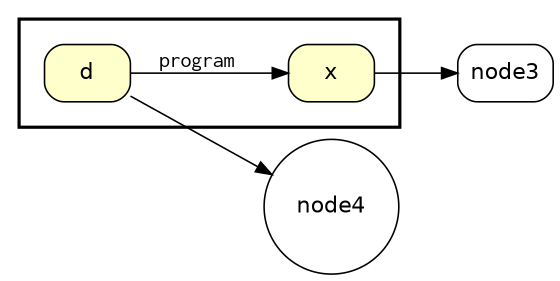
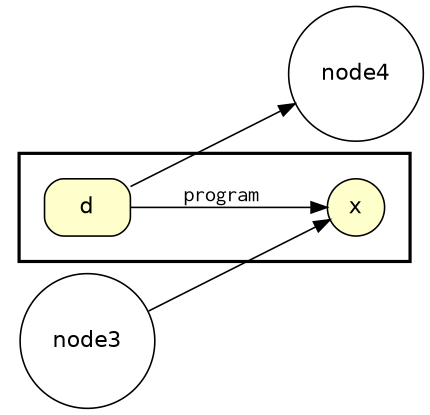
node "x": shape box -> circle
edge "x" -> "node3": reversed
node "node3": shape box -> circle
